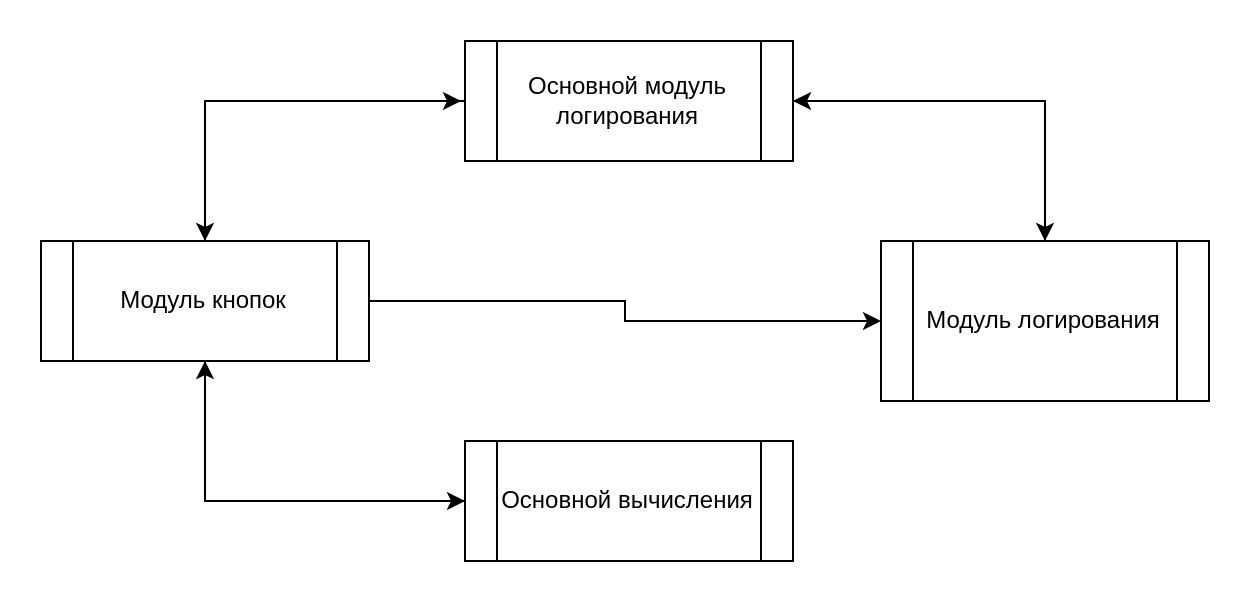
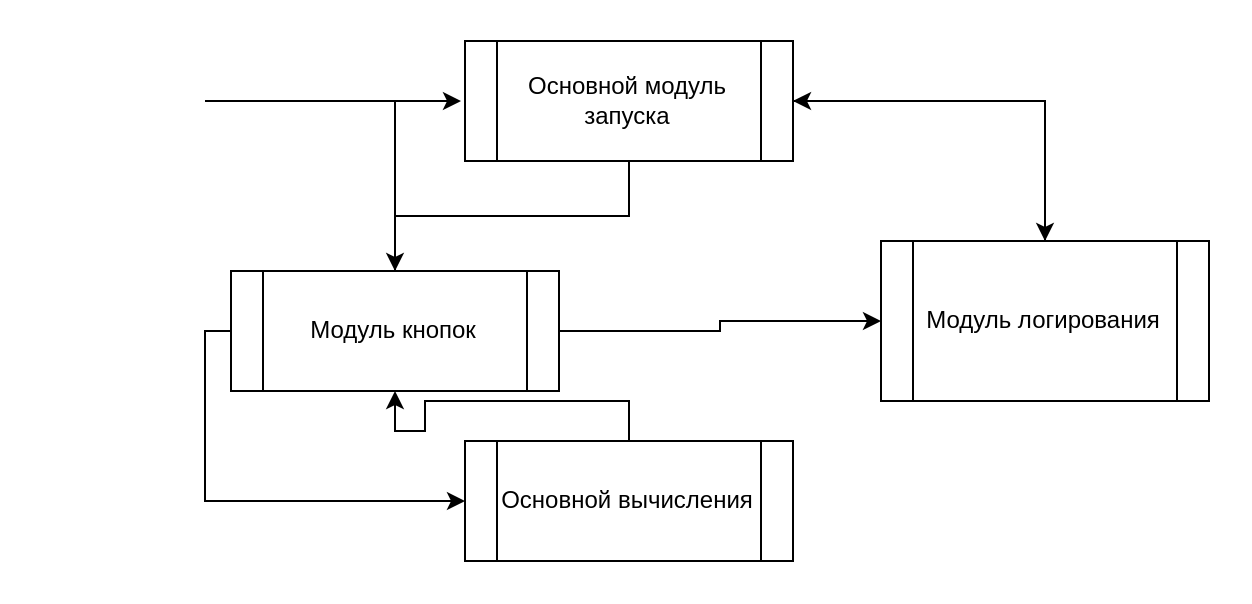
node "Основной модуль логирования": label "Основной модуль логирования" -> "Основной модуль запуска"
node "Модуль кнопок": moved (205, 301) -> (395, 331)
